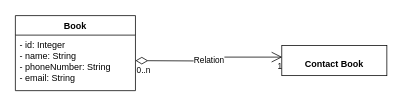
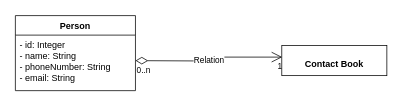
node "Book": label "Book" -> "Person"
